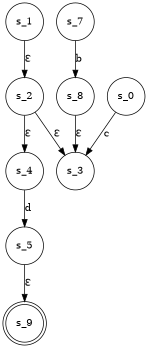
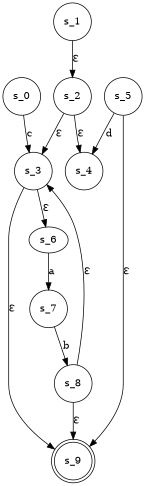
edge "s_4" -> "s_5": reversed
node "s_6": added
edge "s_3" -> "s_9": added, label "Ɛ"
edge "s_8" -> "s_9": added, label "Ɛ"
